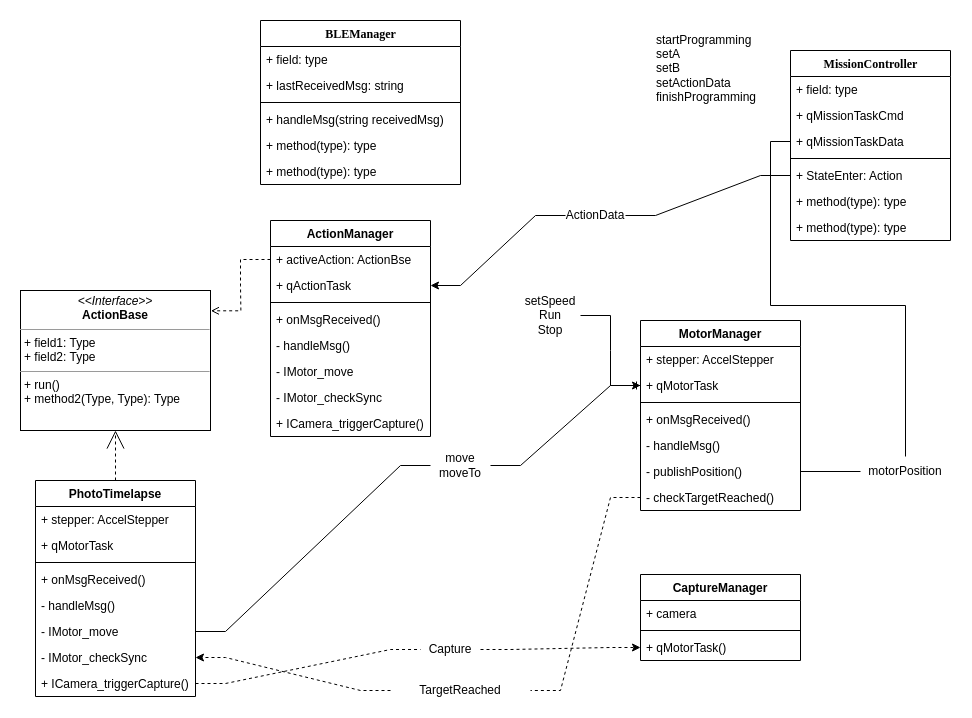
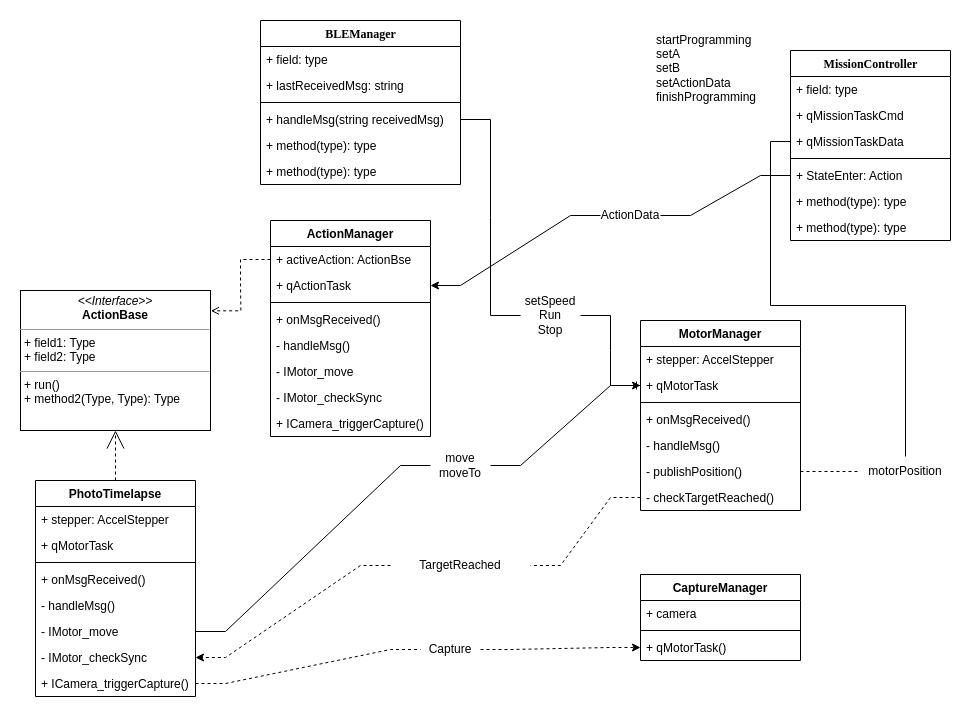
node "ActionData": moved (596, 216) -> (631, 216)
edge "+ handleMsg(string receivedMsg)" -- "setSpeed Run Stop": added
edge "- publishPosition()" -- "motorPosition": style solid -> dashed
node "TargetReached": moved (461, 691) -> (461, 566)
